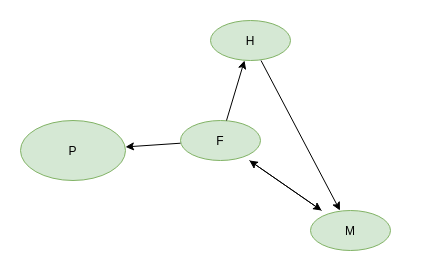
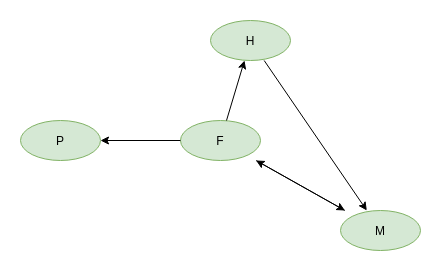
node "P": size 105x60 -> 80x40
node "M": moved (351, 231) -> (381, 231)
